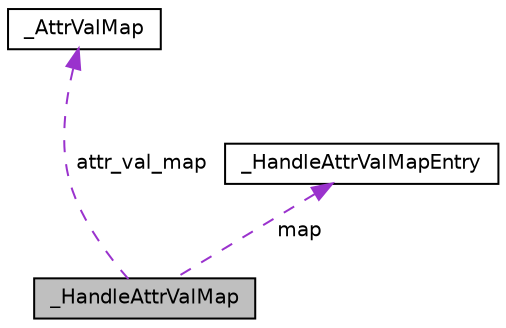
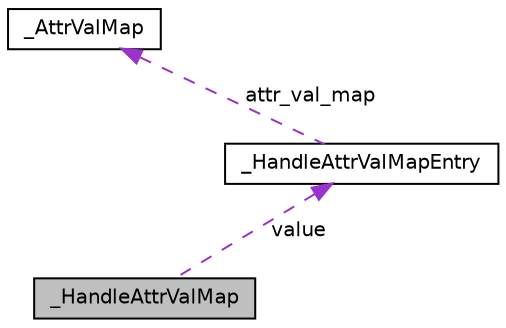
edge "_HandleAttrValMap" -> "_AttrValMap": now "_HandleAttrValMapEntry" -> "_AttrValMap"
edge "_HandleAttrValMap" -> "_HandleAttrValMapEntry": label " map" -> " value"
